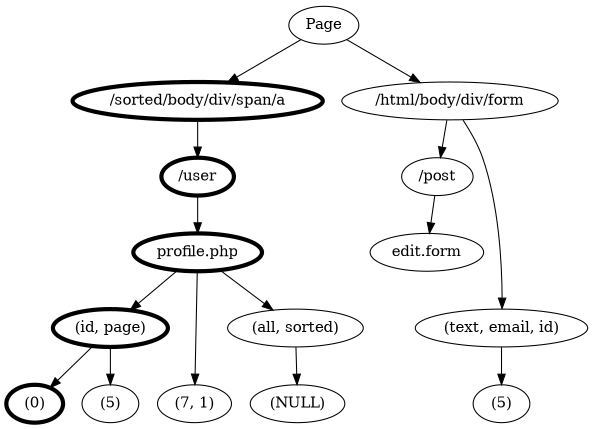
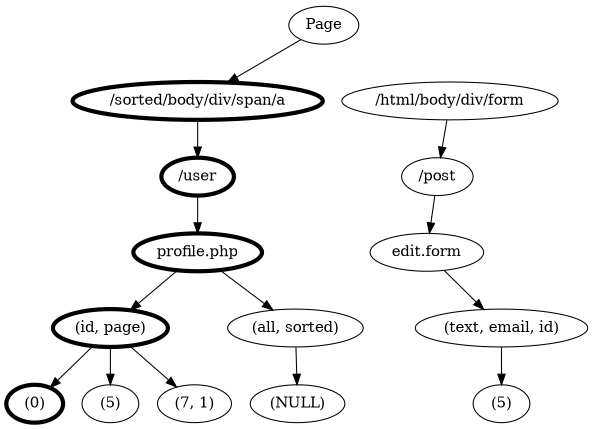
edge "Page" -> "/html/body/div/form": removed
edge "/html/body/div/form" -> "(text, email, id)": now "edit.form" -> "(text, email, id)"
edge "profile.php" -> "(7, 1)": now "(id, page)" -> "(7, 1)"
